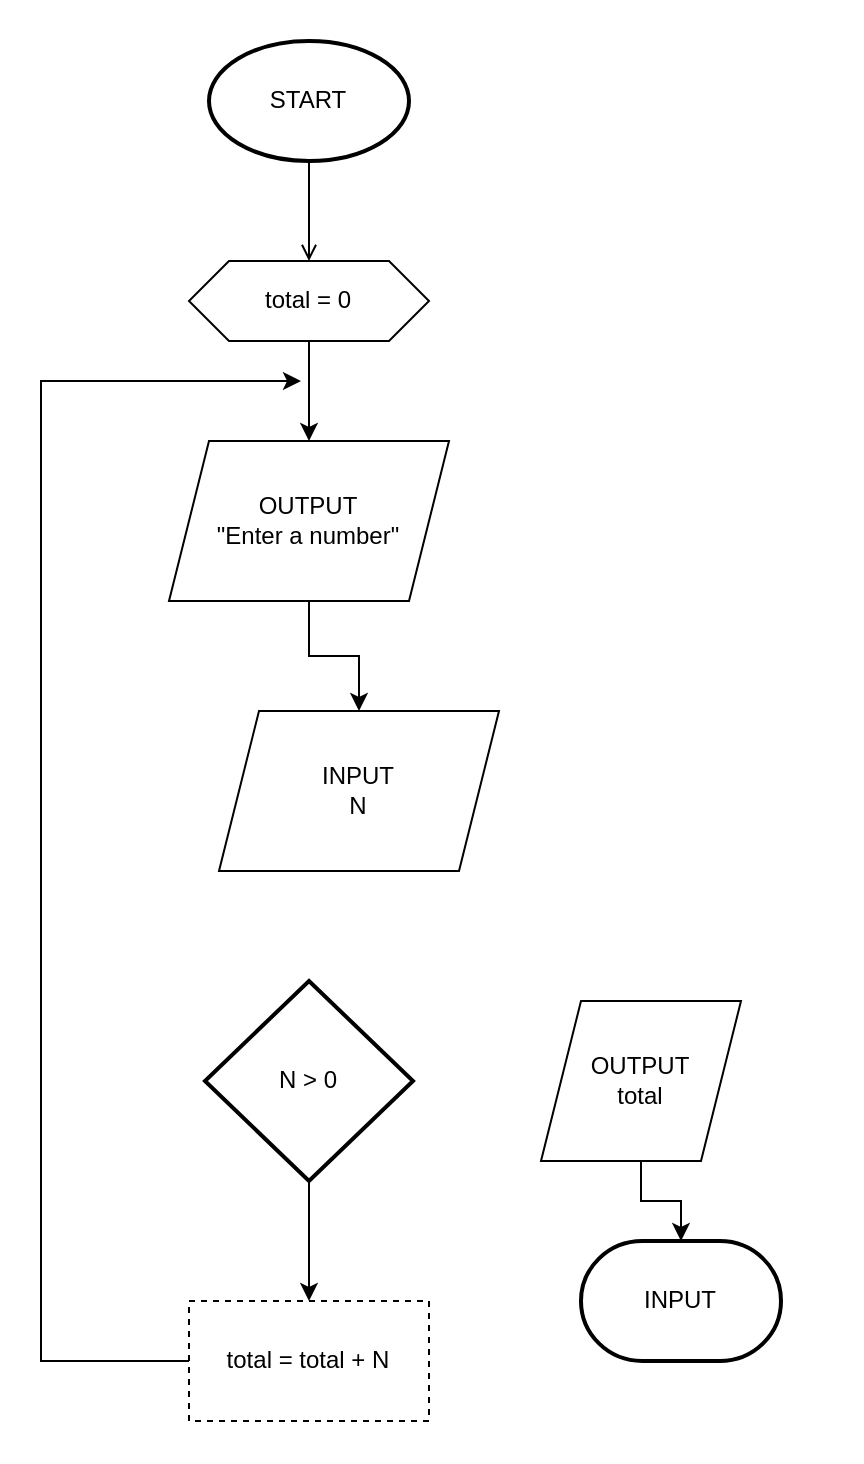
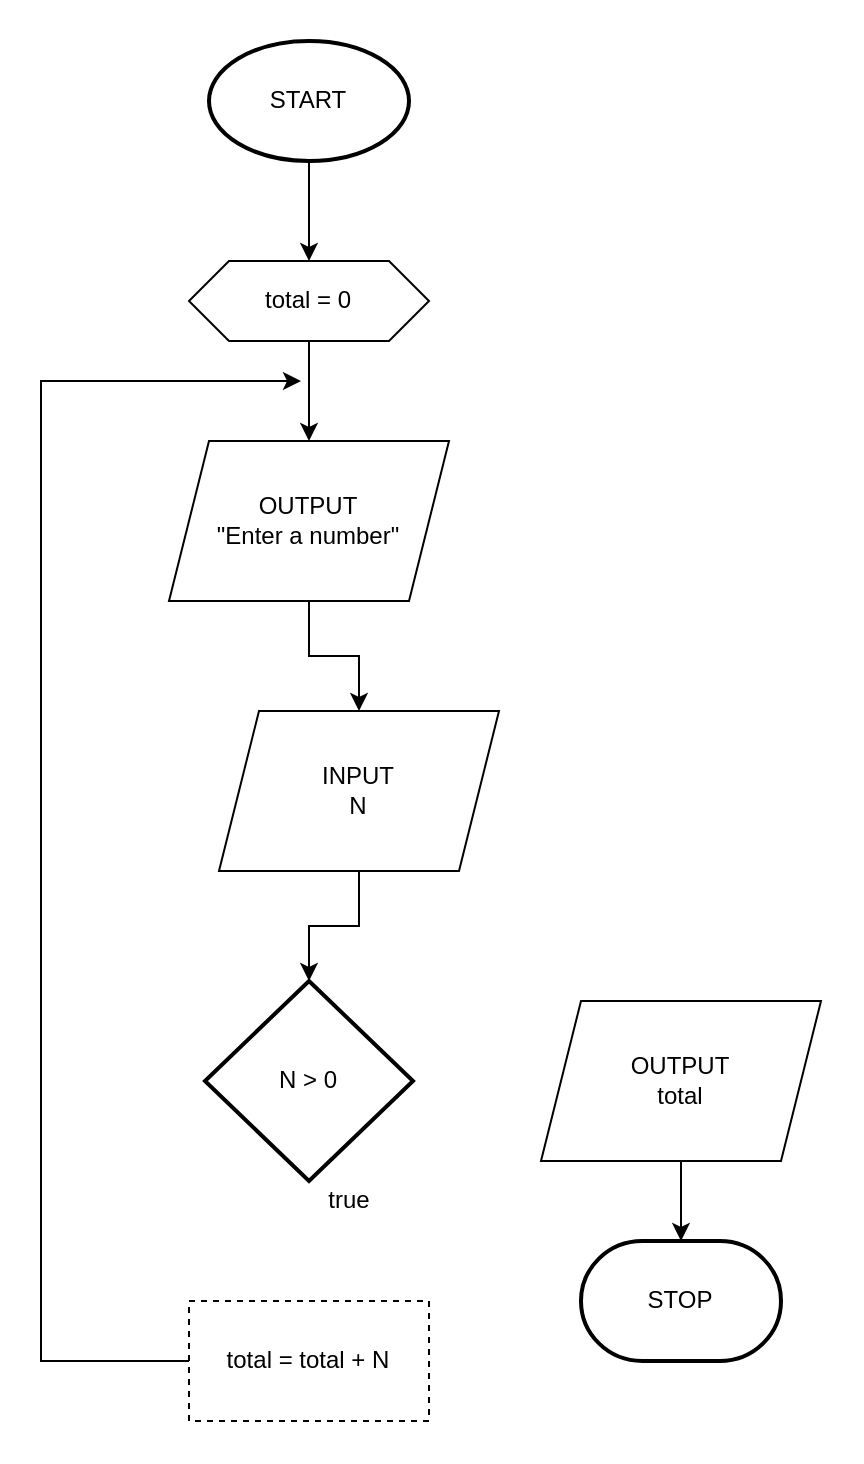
edge "START" -> "total = 0": arrowhead open -> classic
edge "INPUT N" -> "N > 0": added
node "OUTPUT total": size 200x160 -> 280x160
node "true": added
edge "N > 0" -> "total = total + N": removed
node "INPUT": label "INPUT" -> "STOP"
